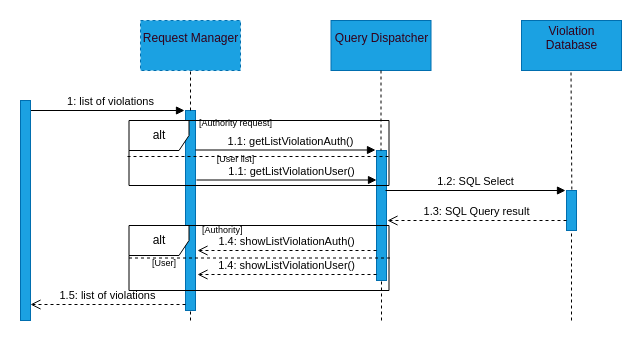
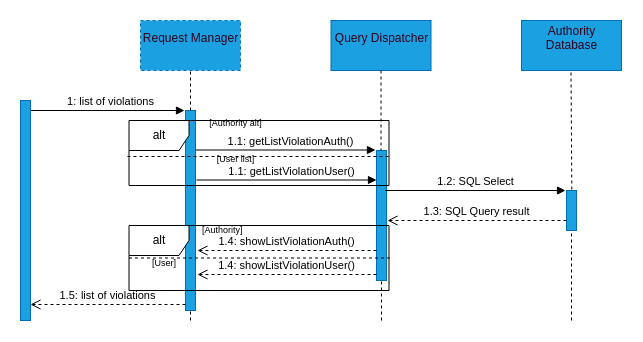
node "Violation Database": label "Violation Database" -> "Authority Database"
node "[Authority request]": label "[Authority request]" -> "[Authority alt]"
